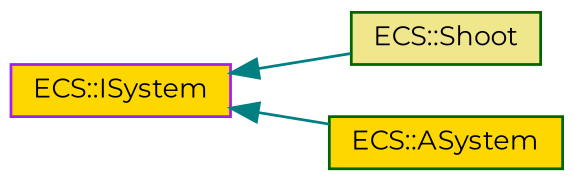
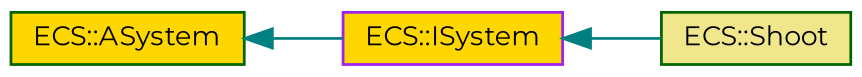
edge "ECS::ASystem" -> "ECS::ISystem": reversed
